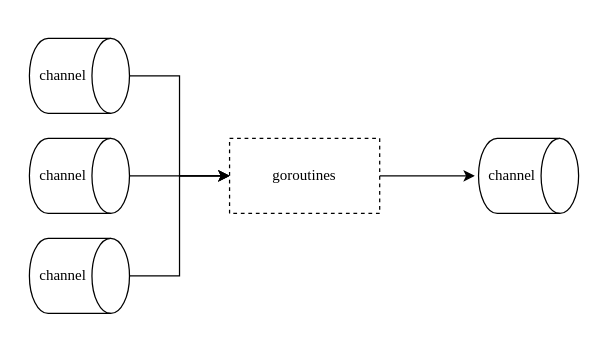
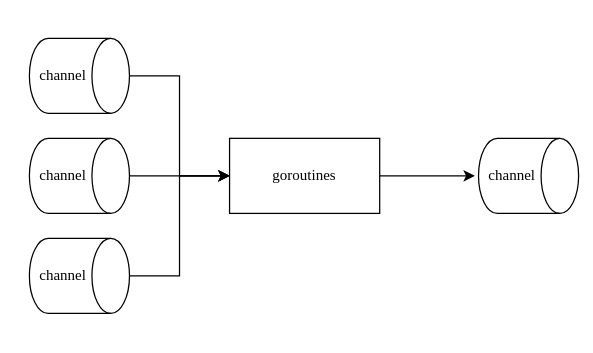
node "goroutines": style dashed -> solid
